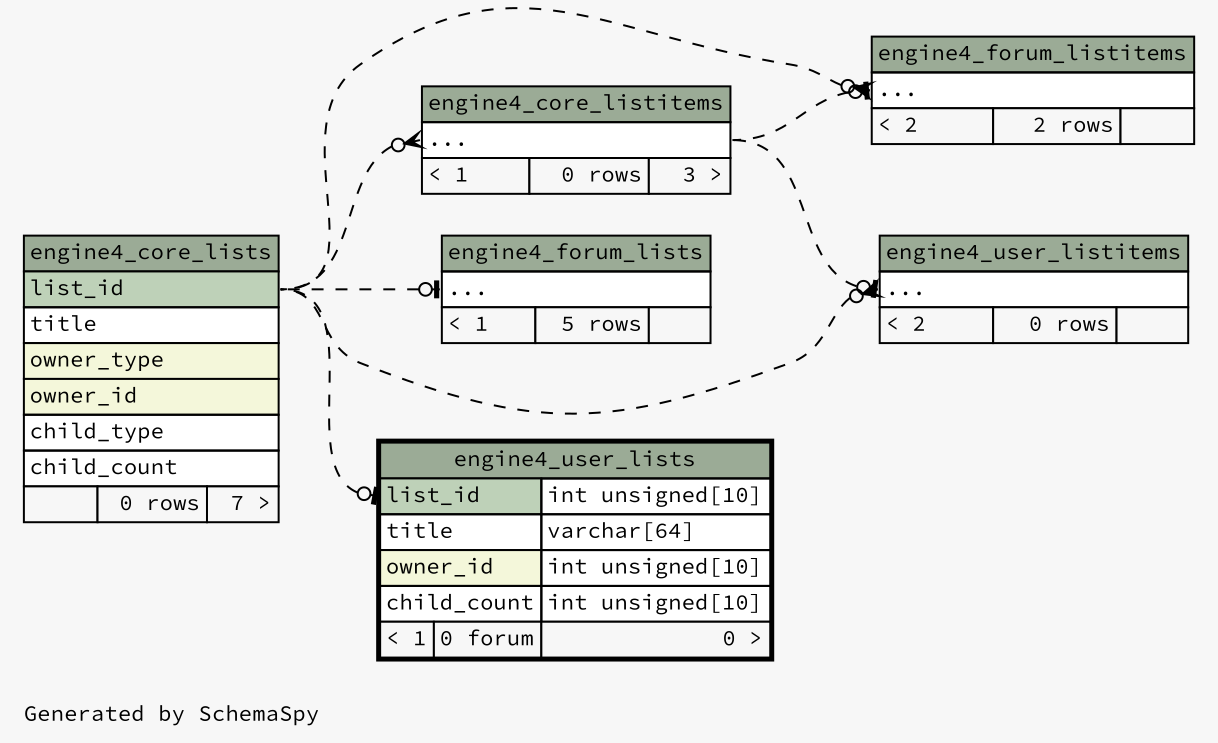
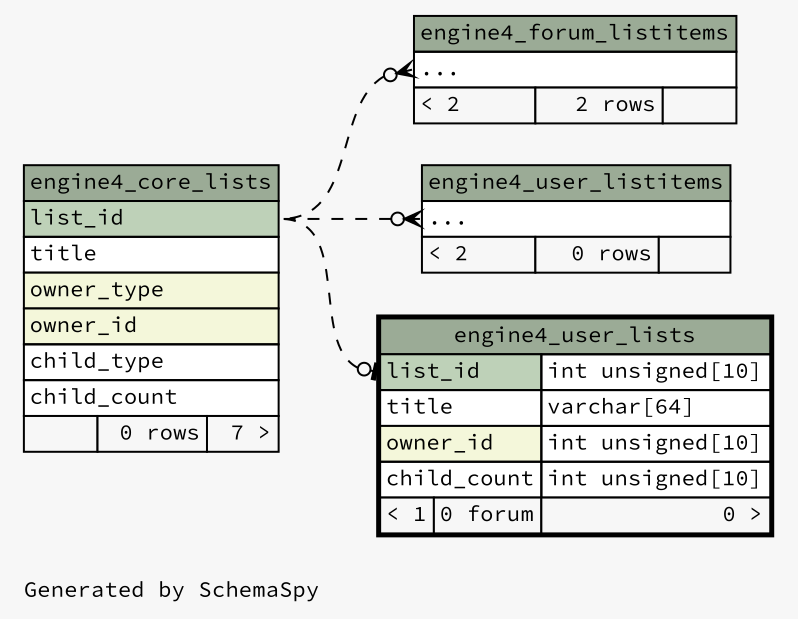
node "engine4_core_listitems": removed
node "engine4_forum_lists": removed
